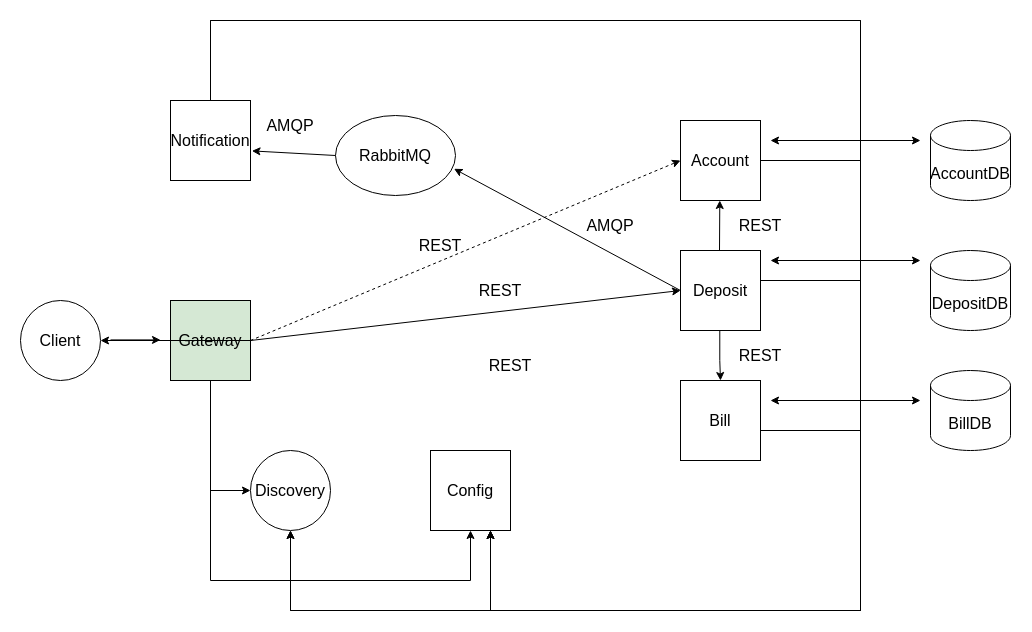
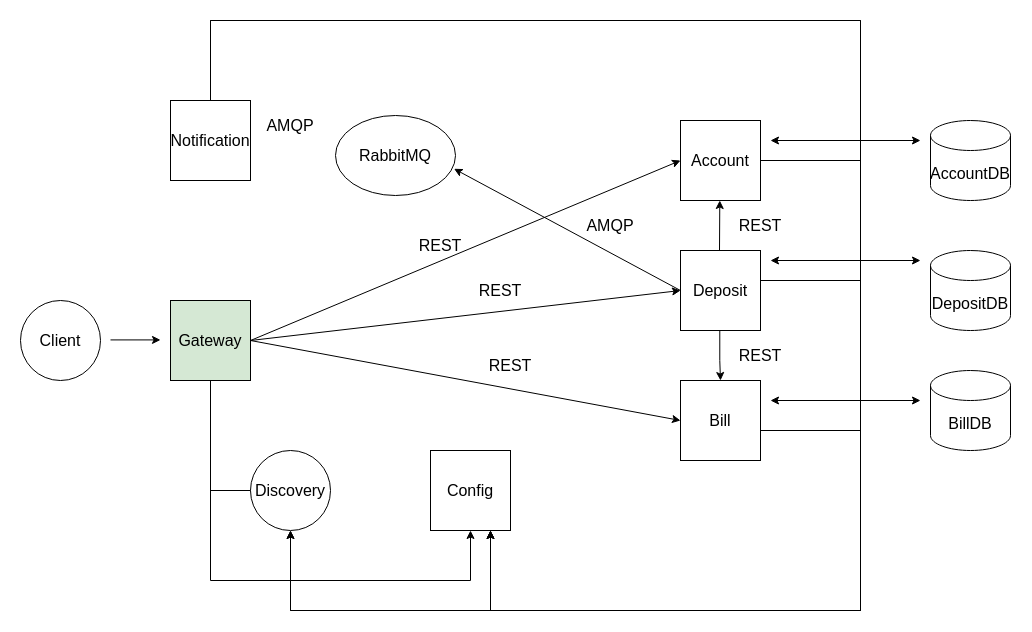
edge "RabbitMQ" -> "Notification": removed
edge "Gateway" -> "Account": style dashed -> solid
edge "Gateway" -> "Client": now "Gateway" -> "Bill"
edge "Gateway" -> "Discovery": arrowhead classic -> none
